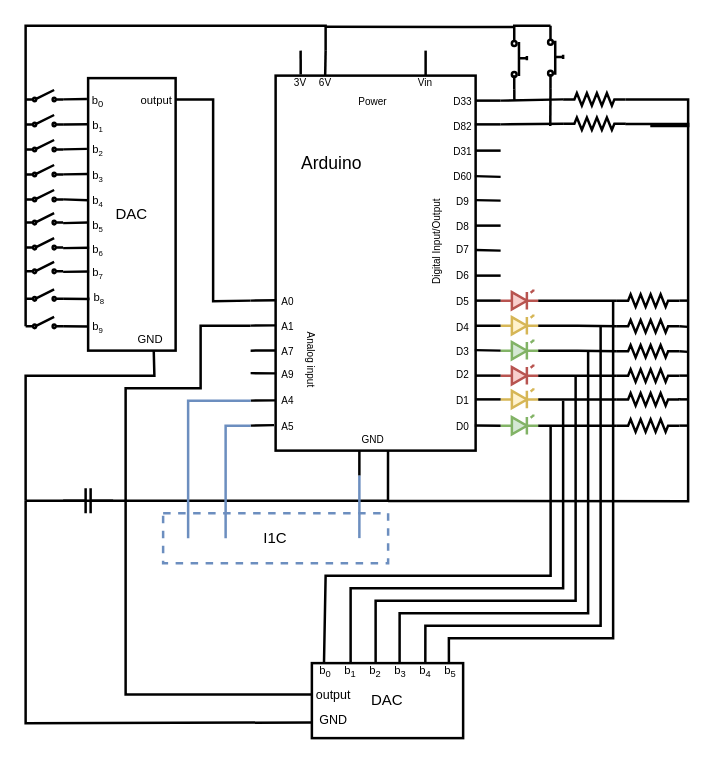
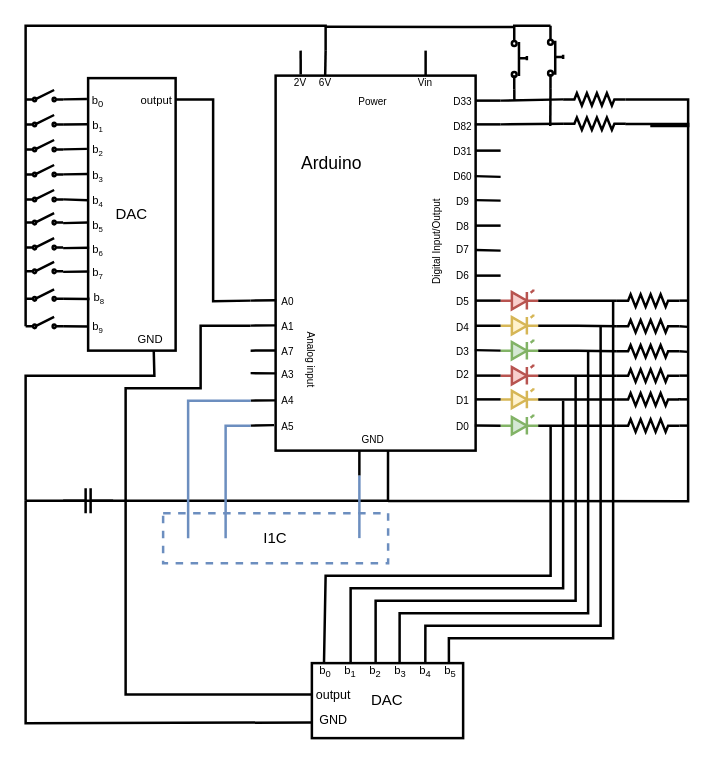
node "3V": label "3V" -> "2V"
node "A9": label "A9" -> "A3"
